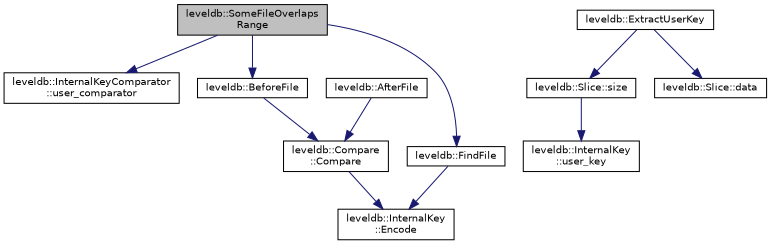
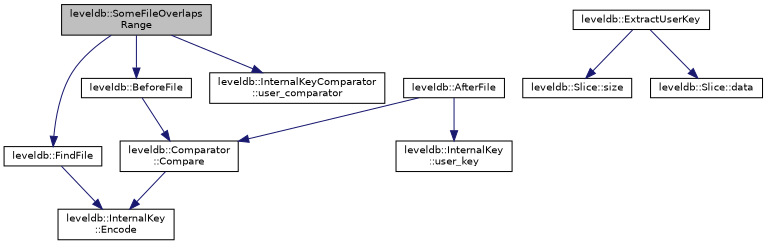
edge "leveldb::Slice::size" -> "leveldb::InternalKey ::user_key": now "leveldb::AfterFile" -> "leveldb::InternalKey ::user_key"
node "leveldb::Compare ::Compare": label "leveldb::Compare ::Compare" -> "leveldb::Comparator ::Compare"
